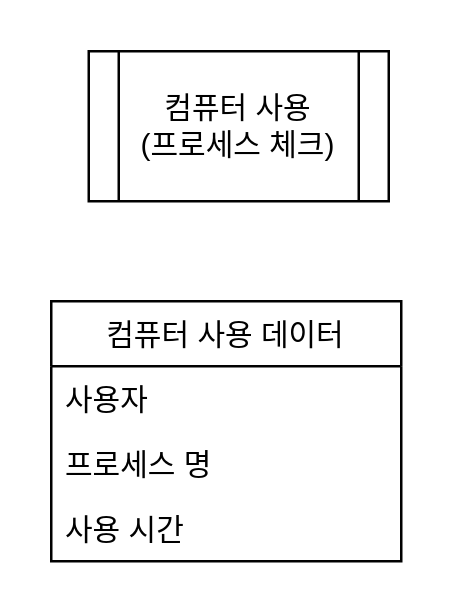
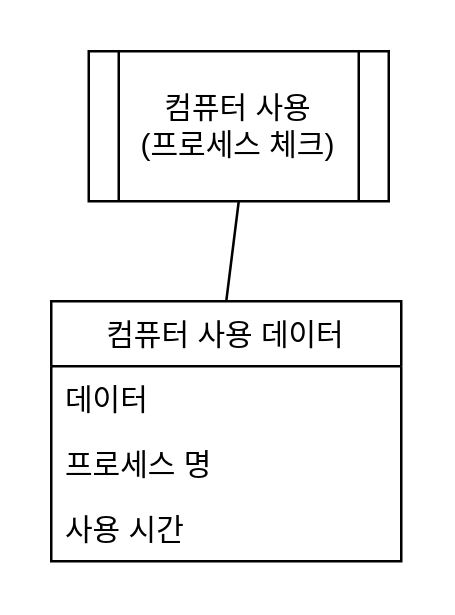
edge "컴퓨터 사용 (프로세스 체크)" -- "컴퓨터 사용 데이터": added
node "사용자": label "사용자" -> "데이터"
